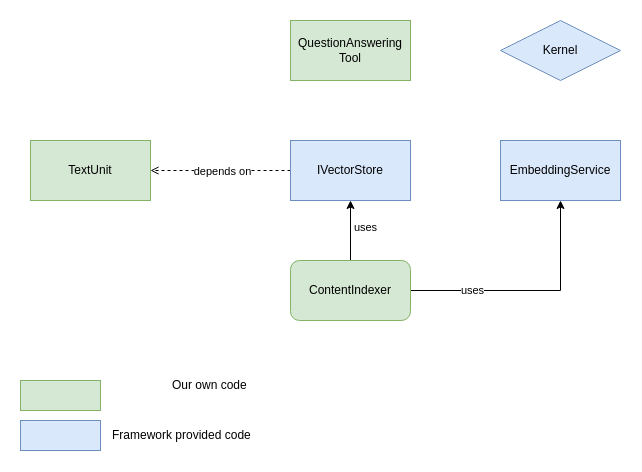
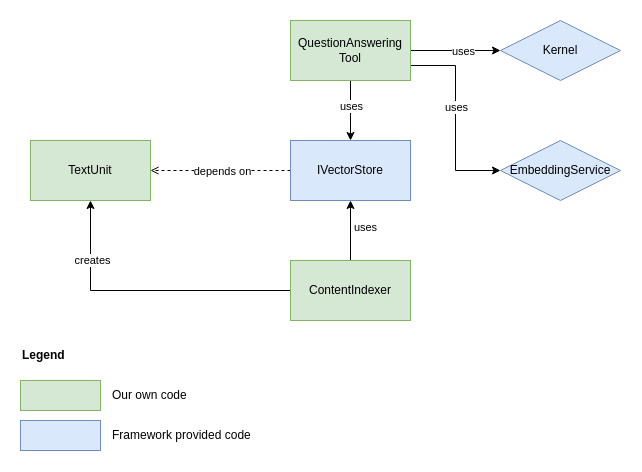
edge "QuestionAnswering Tool" -> "Kernel": added, label "uses"
edge "QuestionAnswering Tool" -> "IVectorStore": added, label "uses"
edge "QuestionAnswering Tool" -> "EmbeddingService": added, label "uses"
node "EmbeddingService": shape rectangle -> diamond
edge "ContentIndexer" -> "TextUnit": added, label "creates"
node "ContentIndexer": shape rounded rectangle -> rectangle
edge "ContentIndexer" -> "EmbeddingService": removed, label "uses"
node "Legend": added
node "Our own code": moved (256, 386) -> (196, 396)
